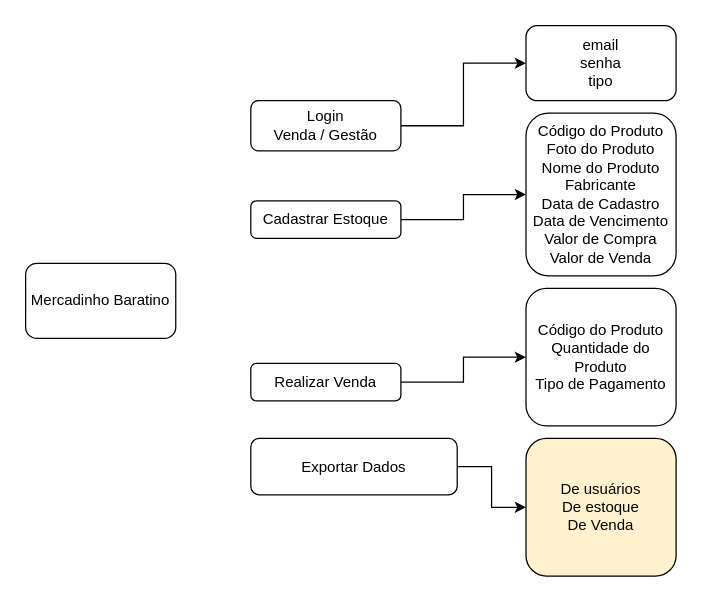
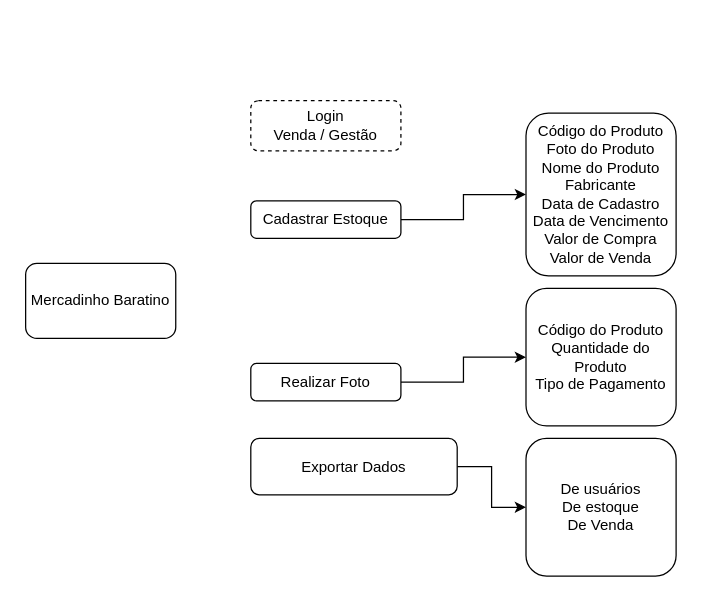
node "email senha tipo": removed
edge "Login Venda / Gestão" -> "email senha tipo": removed
node "Login Venda / Gestão": style solid -> dashed
node "Realizar Venda": label "Realizar Venda" -> "Realizar Foto"
node "De usuários De estoque De Venda": fillcolor #fff2cc -> #ffffff
